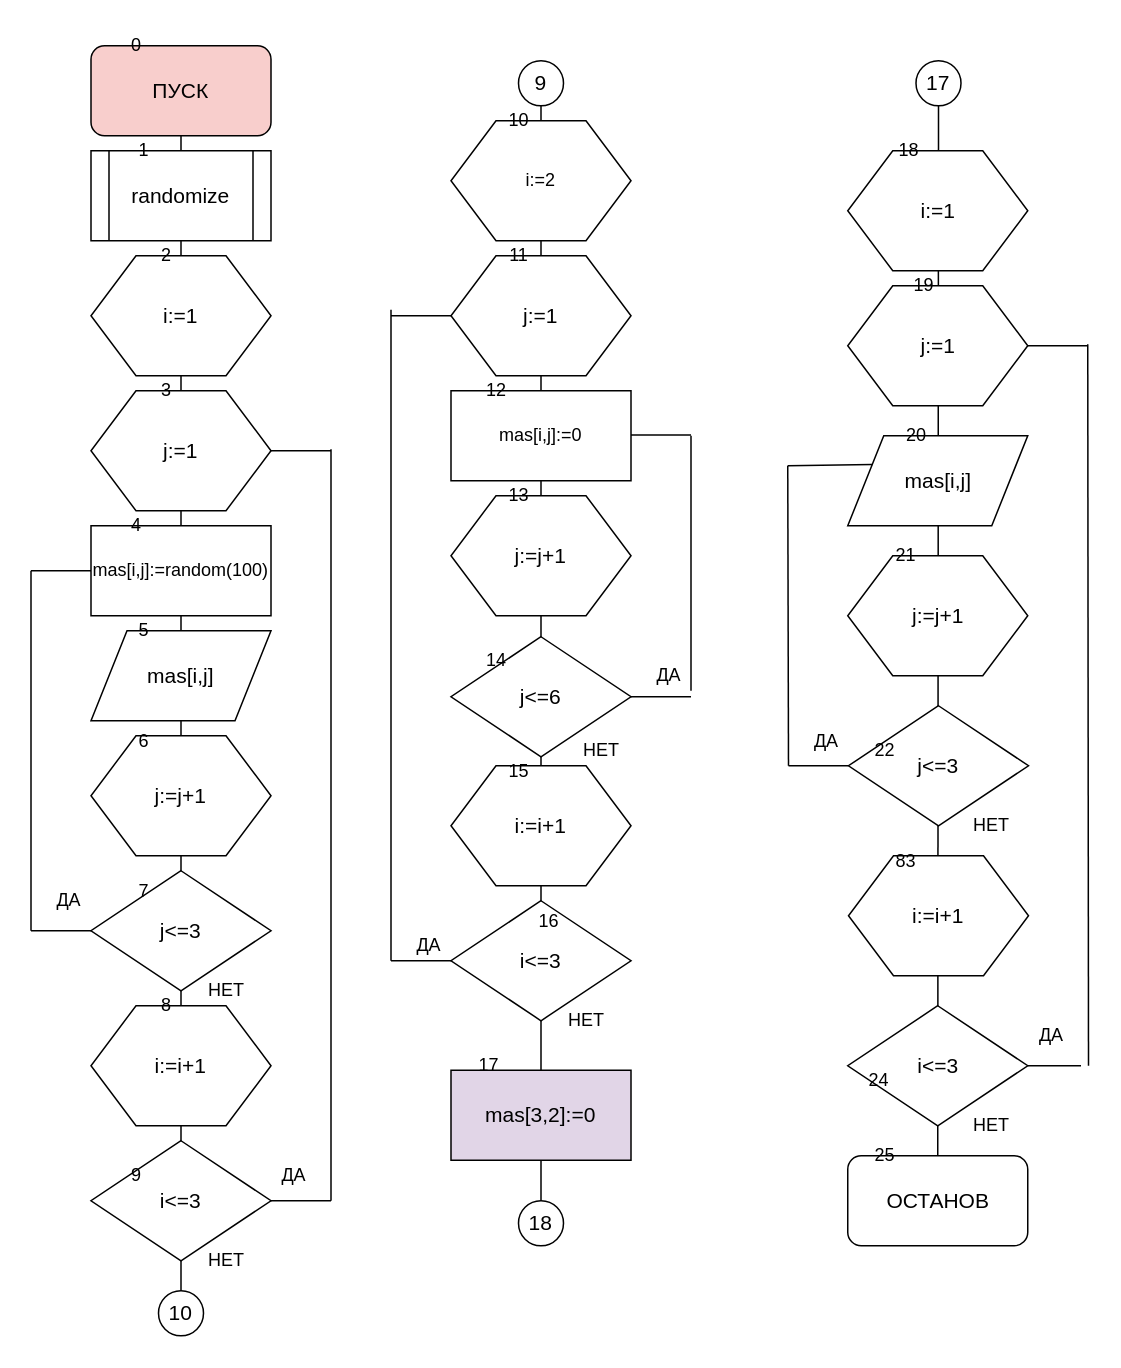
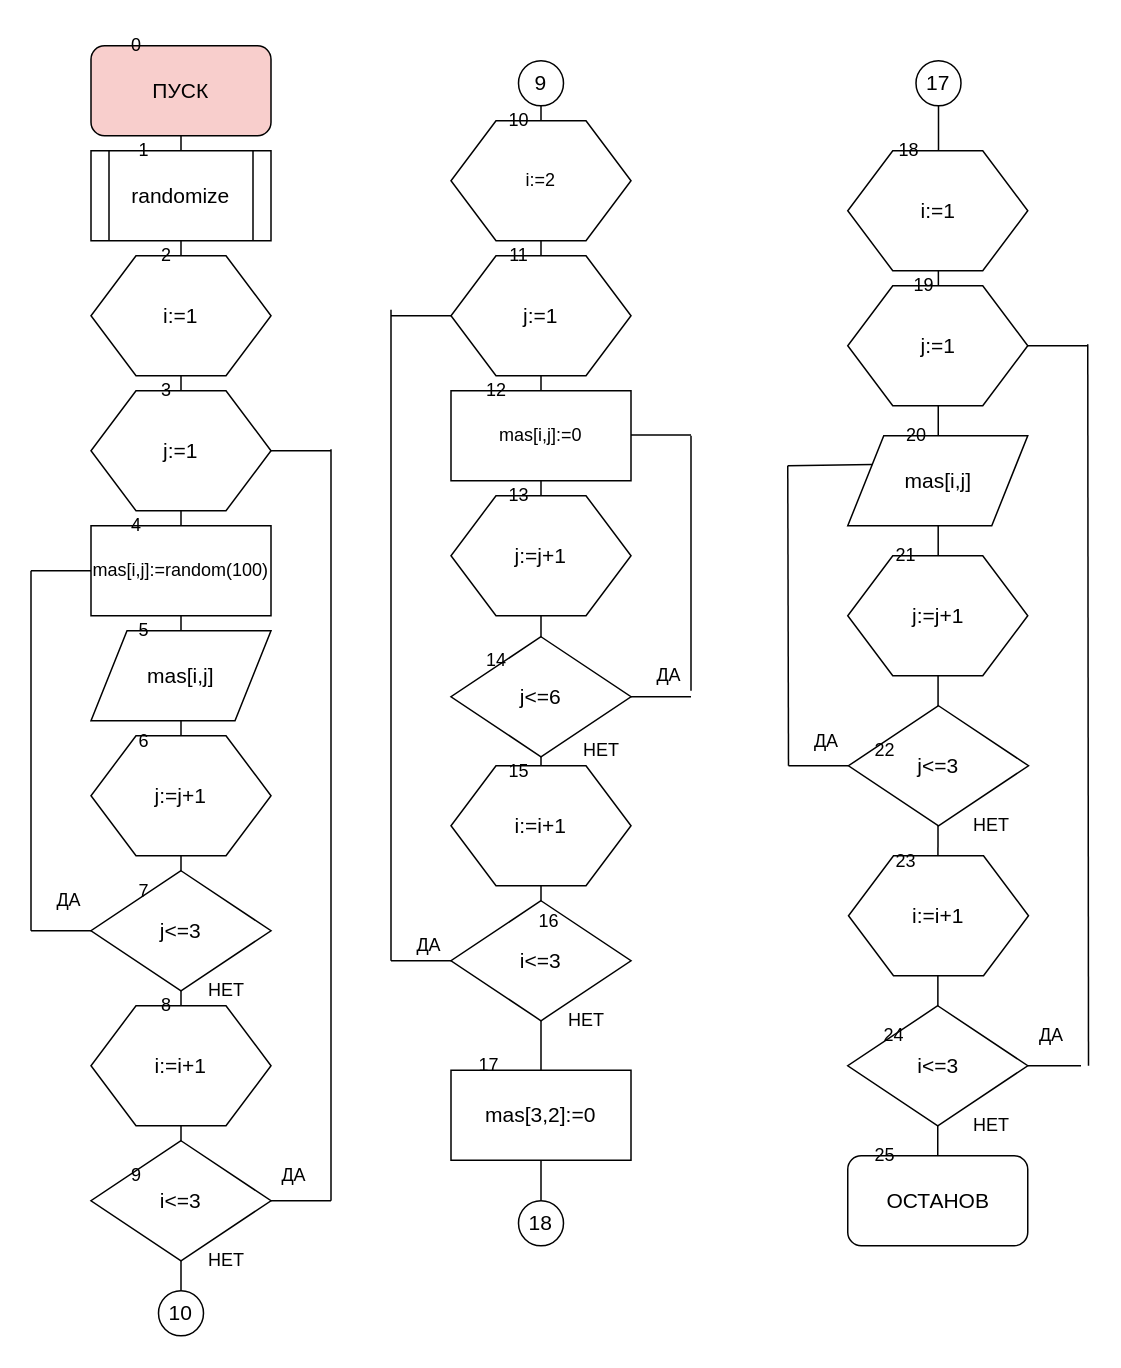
node "83": label "83" -> "23"
node "24": moved (878, 1081) -> (893, 1036)
node "mas[3,2]:=0": fillcolor #e1d5e7 -> #ffffff
